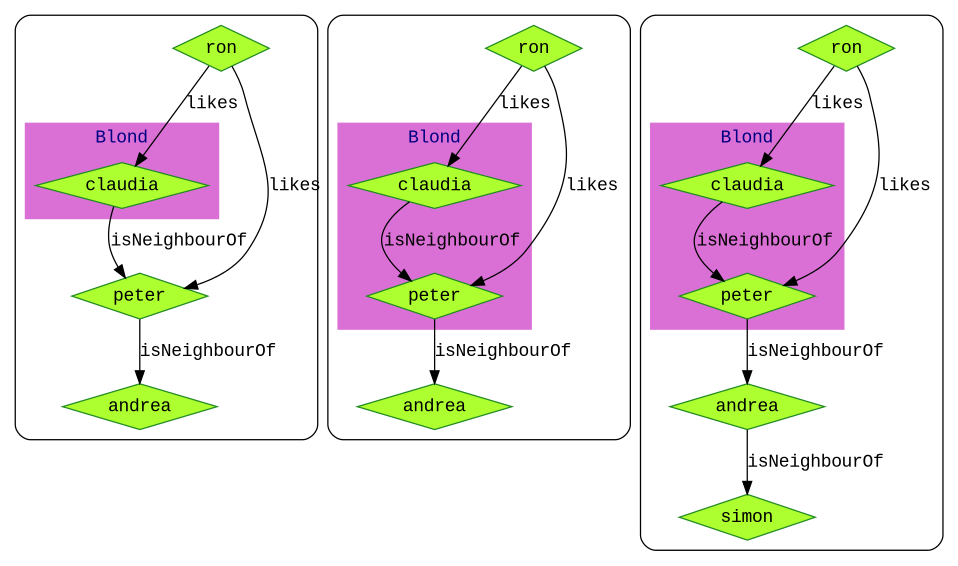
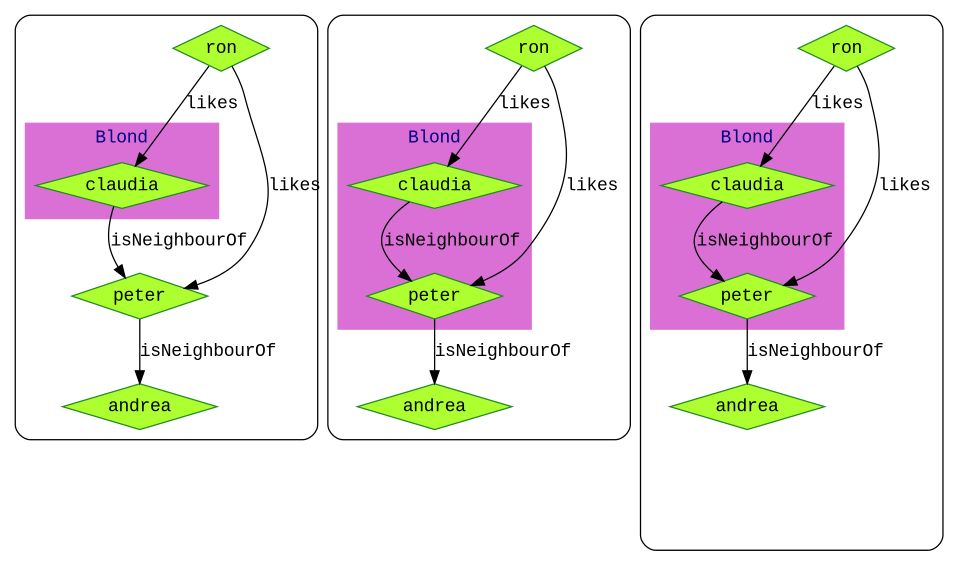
node "simon": removed
